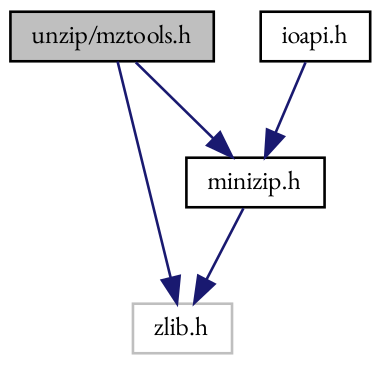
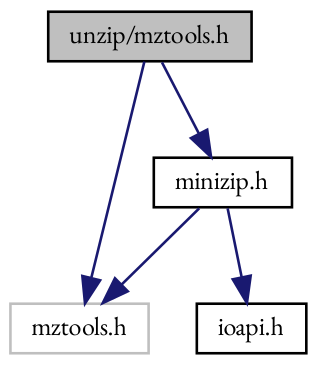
edge "ioapi.h" -> "minizip.h": reversed
node "zlib.h": label "zlib.h" -> "mztools.h"
